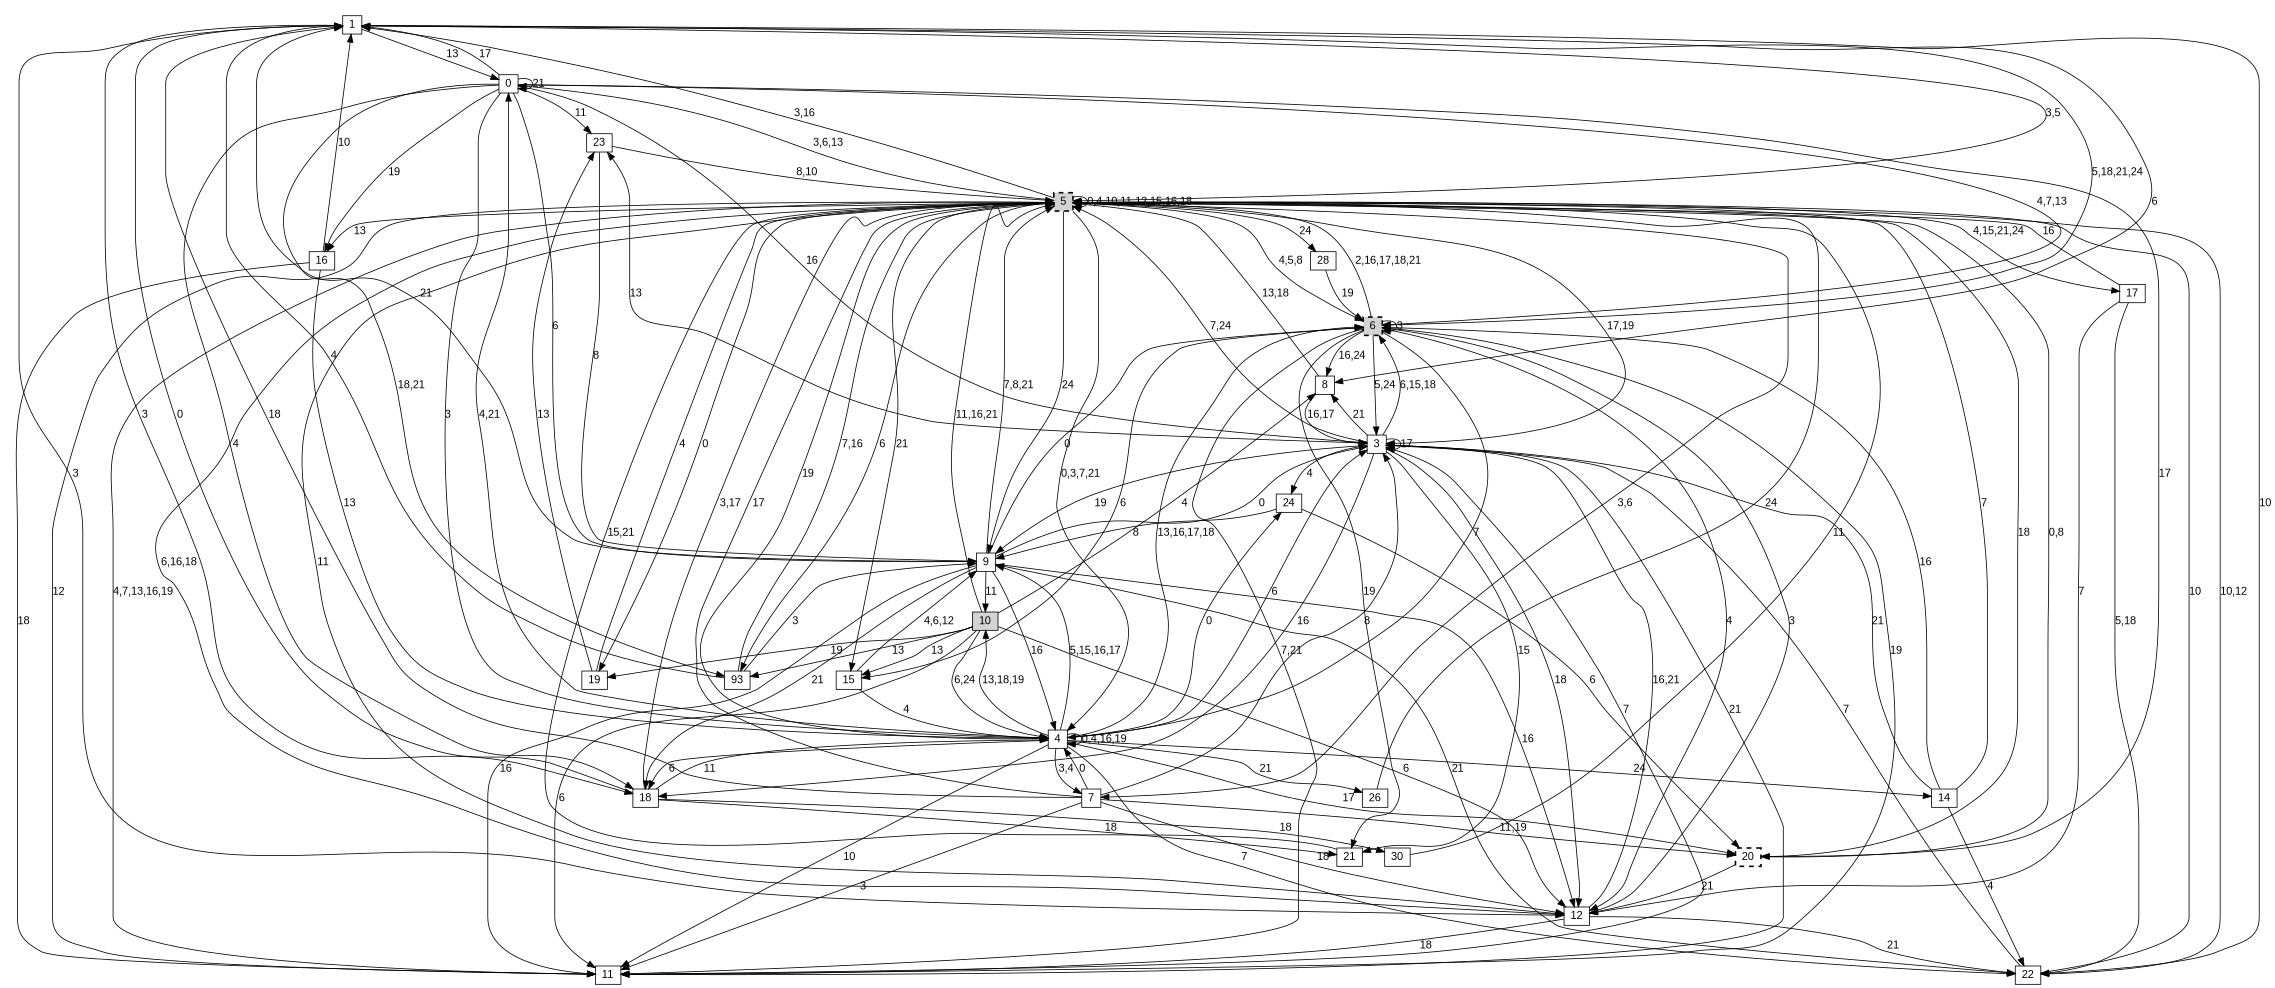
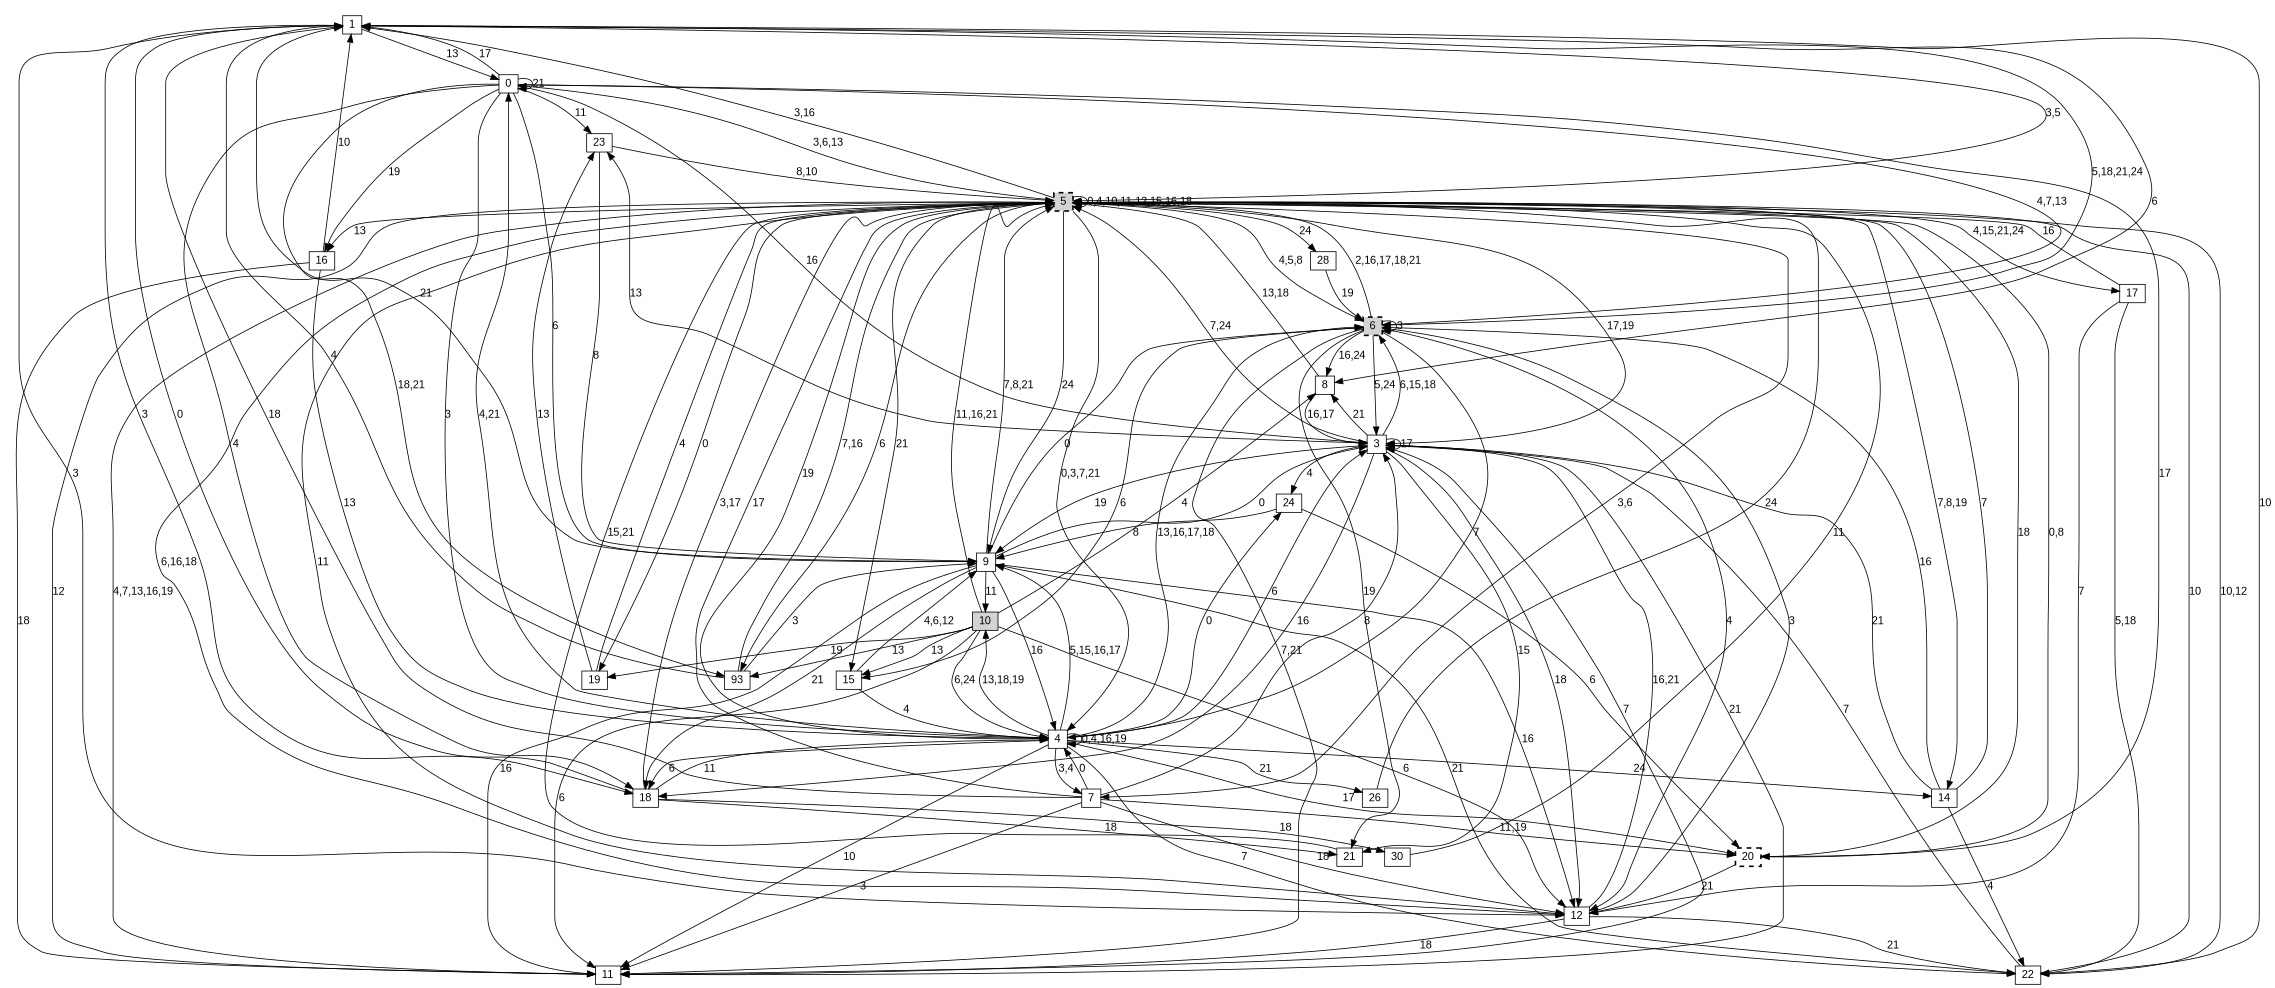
edge "5" -> "14": added, label "7,8,19"
edge "11" -> "6": removed, label "19"
